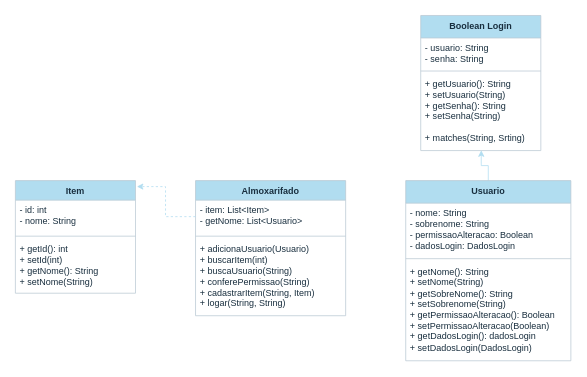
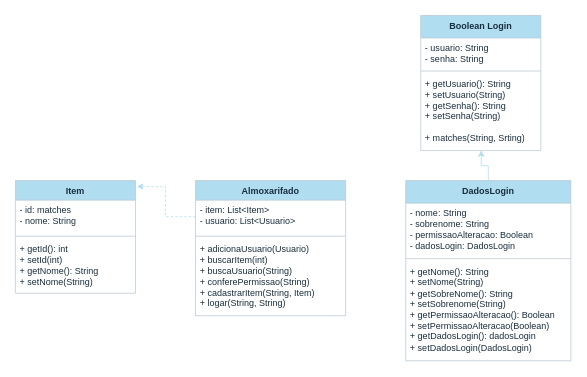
node "Usuario": label "Usuario" -> "DadosLogin"
node "- id: int - nome: String": label "- id: int - nome: String" -> "- id: matches - nome: String"
node "- item: List<Item> - getNome: List<Usuario>": label "- item: List<Item> - getNome: List<Usuario>" -> "- item: List<Item> - usuario: List<Usuario>"
